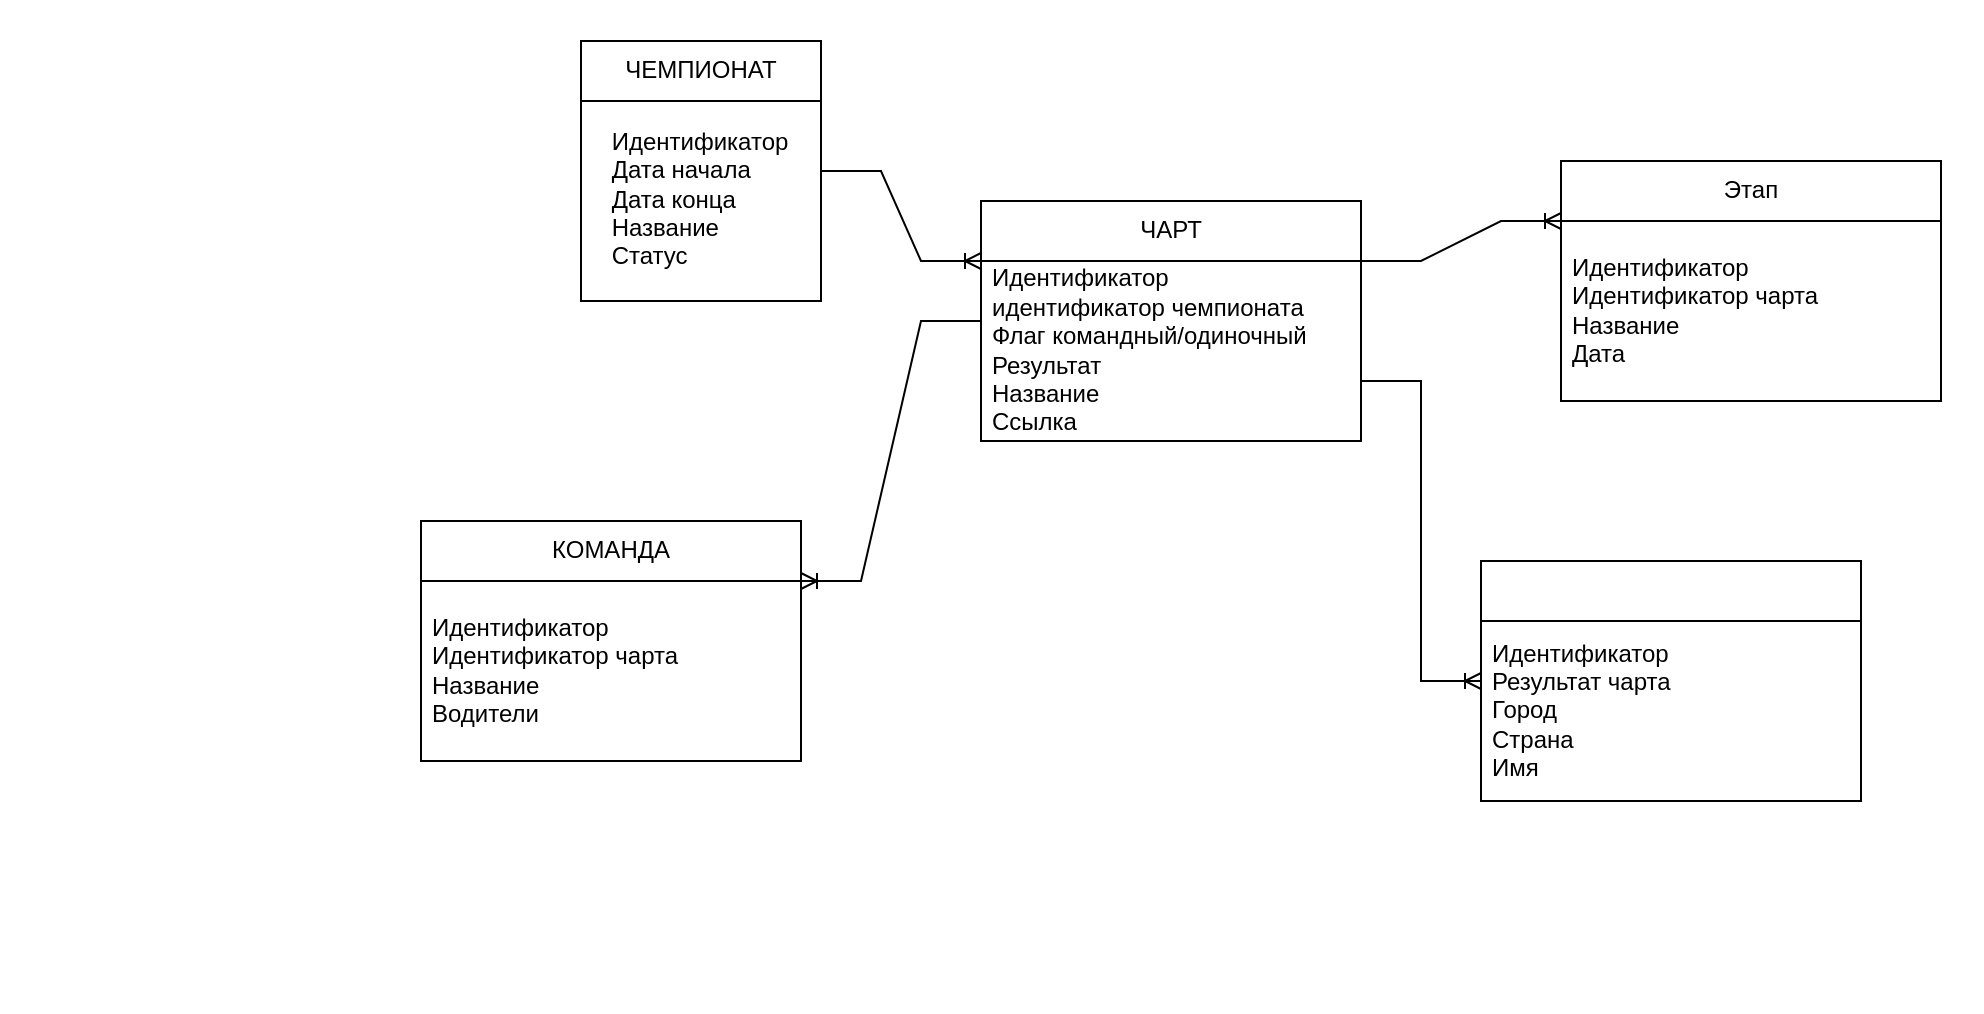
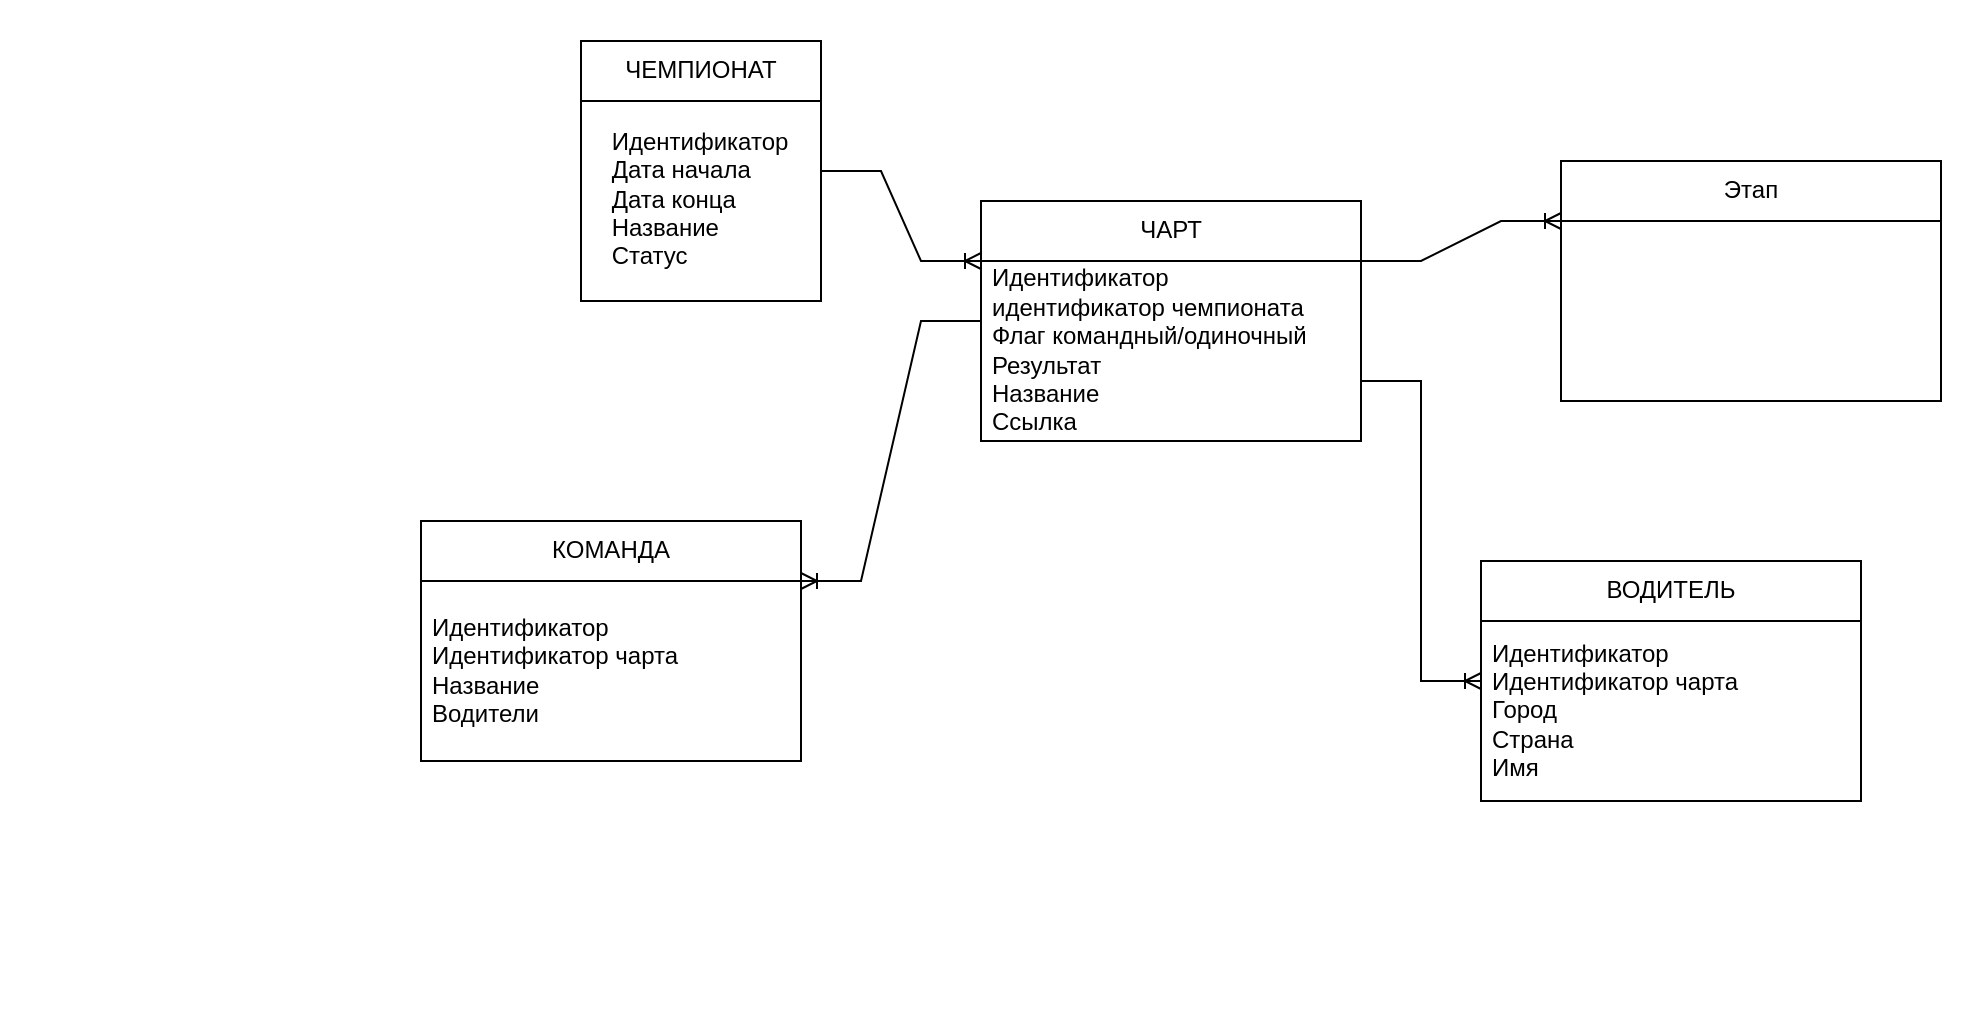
node "Идентификатор Идентификатор чарта Название Дата": removed
node "ВОДИТЕЛЬ": added
node "Идентификатор Результат чарта Город Страна Имя": label "Идентификатор Результат чарта Город Страна Имя" -> "Идентификатор Идентификатор чарта Город Страна Имя"
